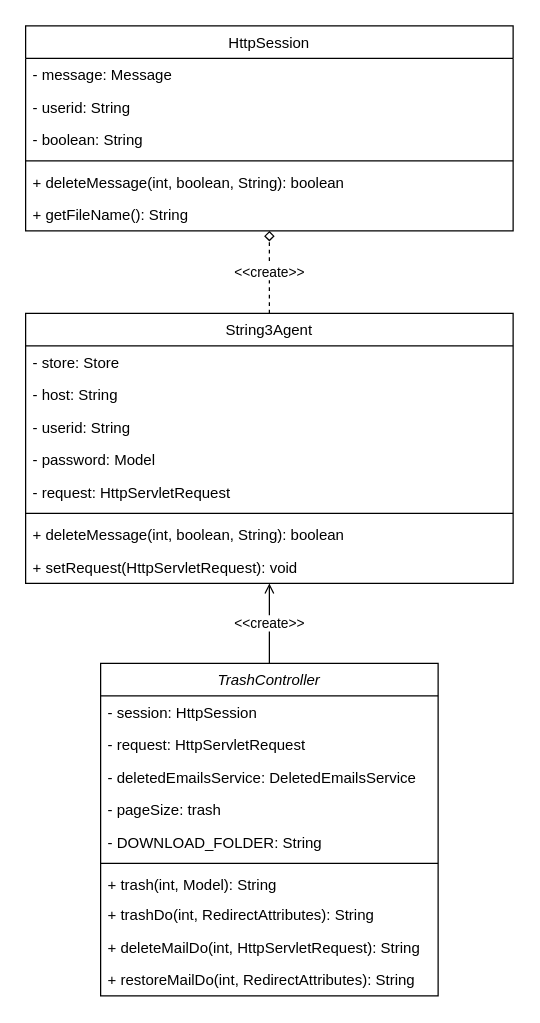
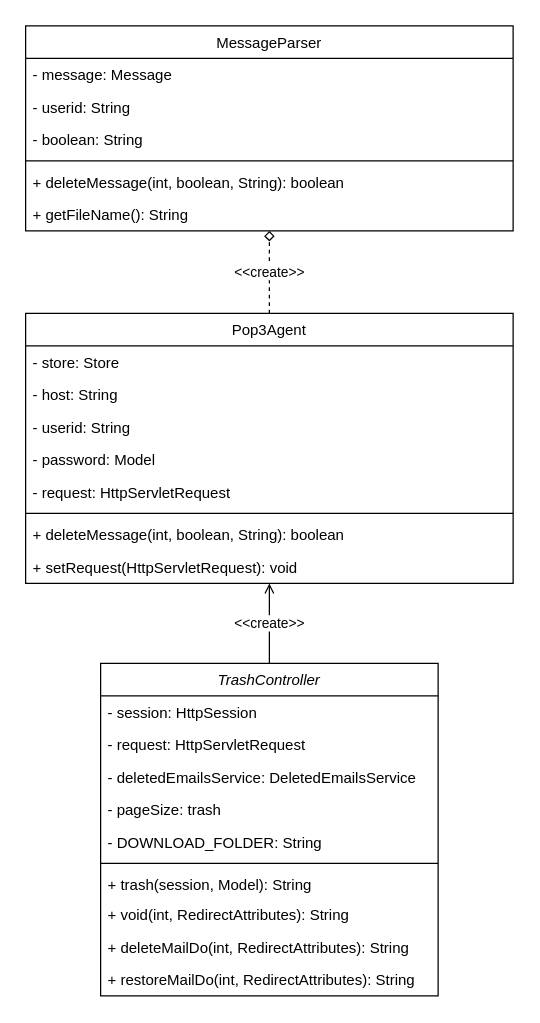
node "HttpSession": label "HttpSession" -> "MessageParser"
node "String3Agent": label "String3Agent" -> "Pop3Agent"
node "+ trash(int, Model): String": label "+ trash(int, Model): String" -> "+ trash(session, Model): String"
node "+ trashDo(int, RedirectAttributes): String": label "+ trashDo(int, RedirectAttributes): String" -> "+ void(int, RedirectAttributes): String"
node "+ deleteMailDo(int, HttpServletRequest): String": label "+ deleteMailDo(int, HttpServletRequest): String" -> "+ deleteMailDo(int, RedirectAttributes): String"
